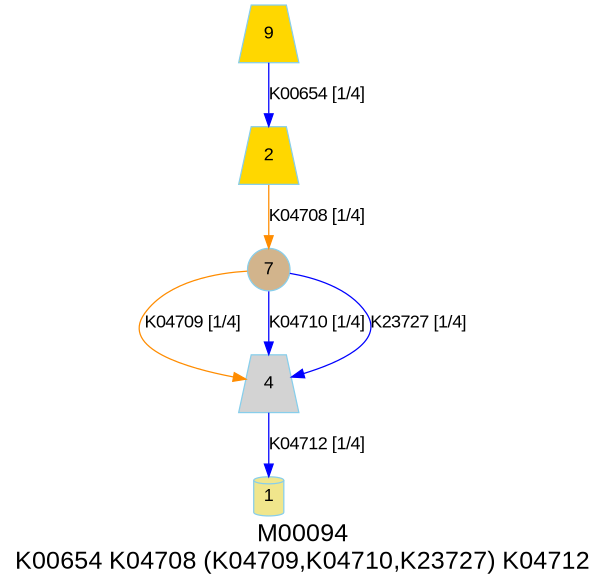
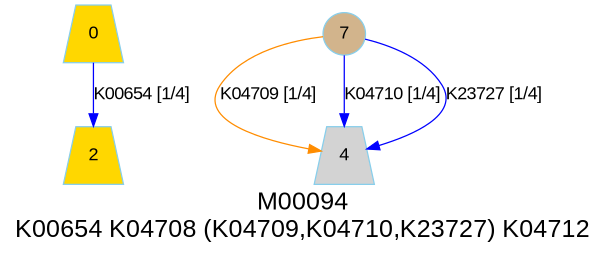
node "9": label "9" -> "0"
edge "2" -> "7": removed, label "K04708 [1/4]"
node "1": removed
